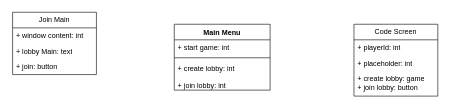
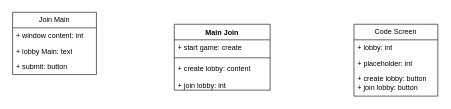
node "Main Menu": label "Main Menu" -> "Main Join"
node "+ start game: int": label "+ start game: int" -> "+ start game: create"
node "+ playerId: int": label "+ playerId: int" -> "+ lobby: int"
node "+ join: button": label "+ join: button" -> "+ submit: button"
node "+ create lobby: int + join lobby: int": label "+ create lobby: int + join lobby: int" -> "+ create lobby: content + join lobby: int"
node "+ create lobby: game + join lobby: button": label "+ create lobby: game + join lobby: button" -> "+ create lobby: button + join lobby: button"
